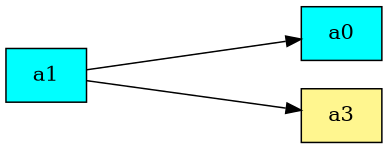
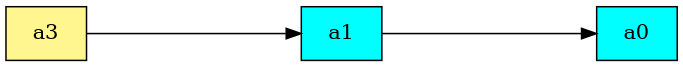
edge "a1" -> "a3": reversed
